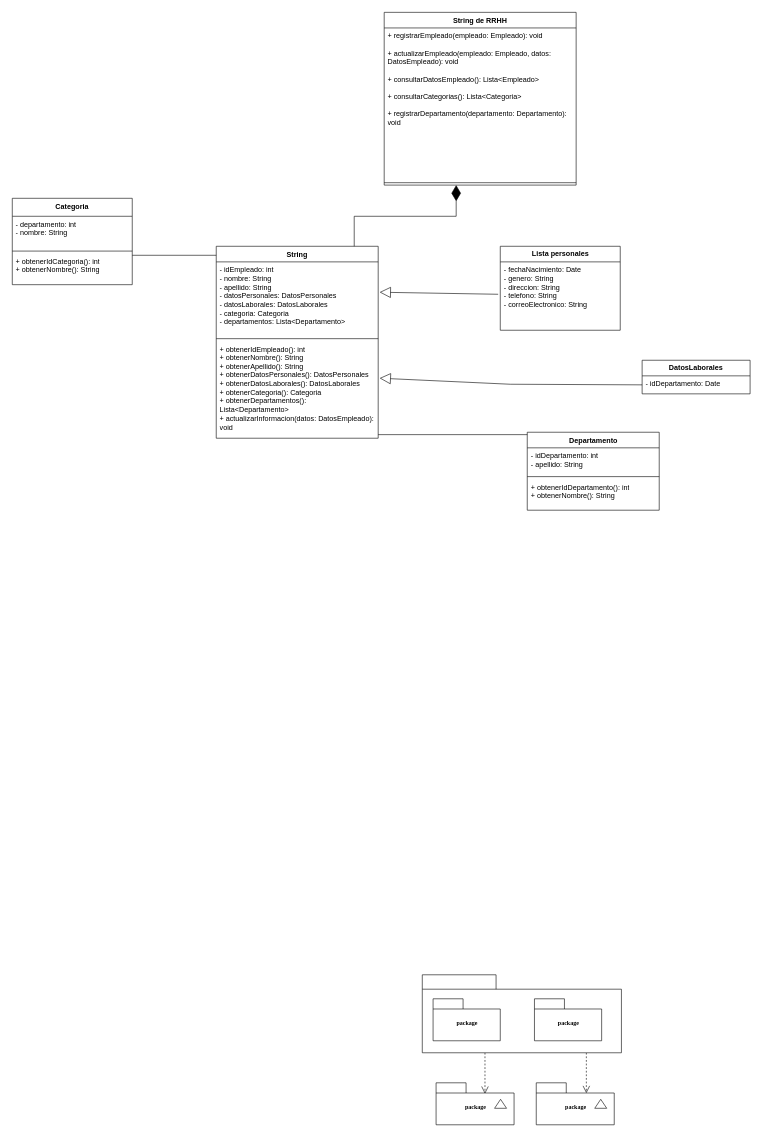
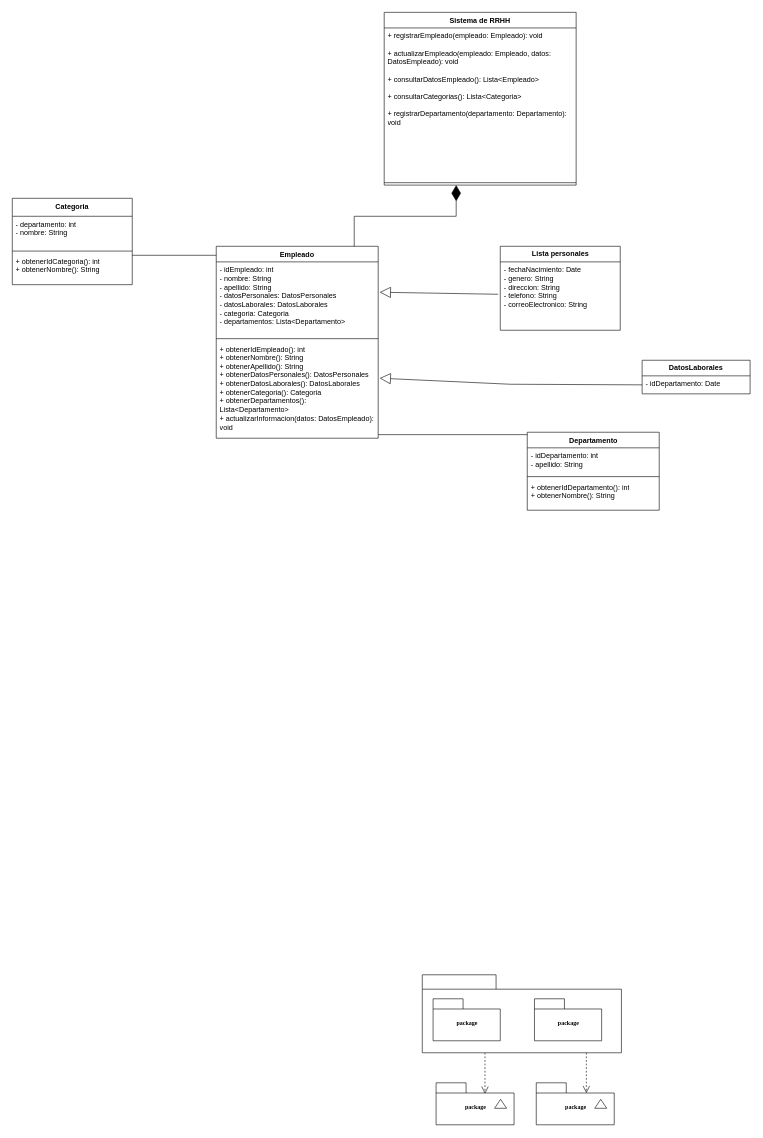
node "String de RRHH": label "String de RRHH" -> "Sistema de RRHH"
node "String": label "String" -> "Empleado"
